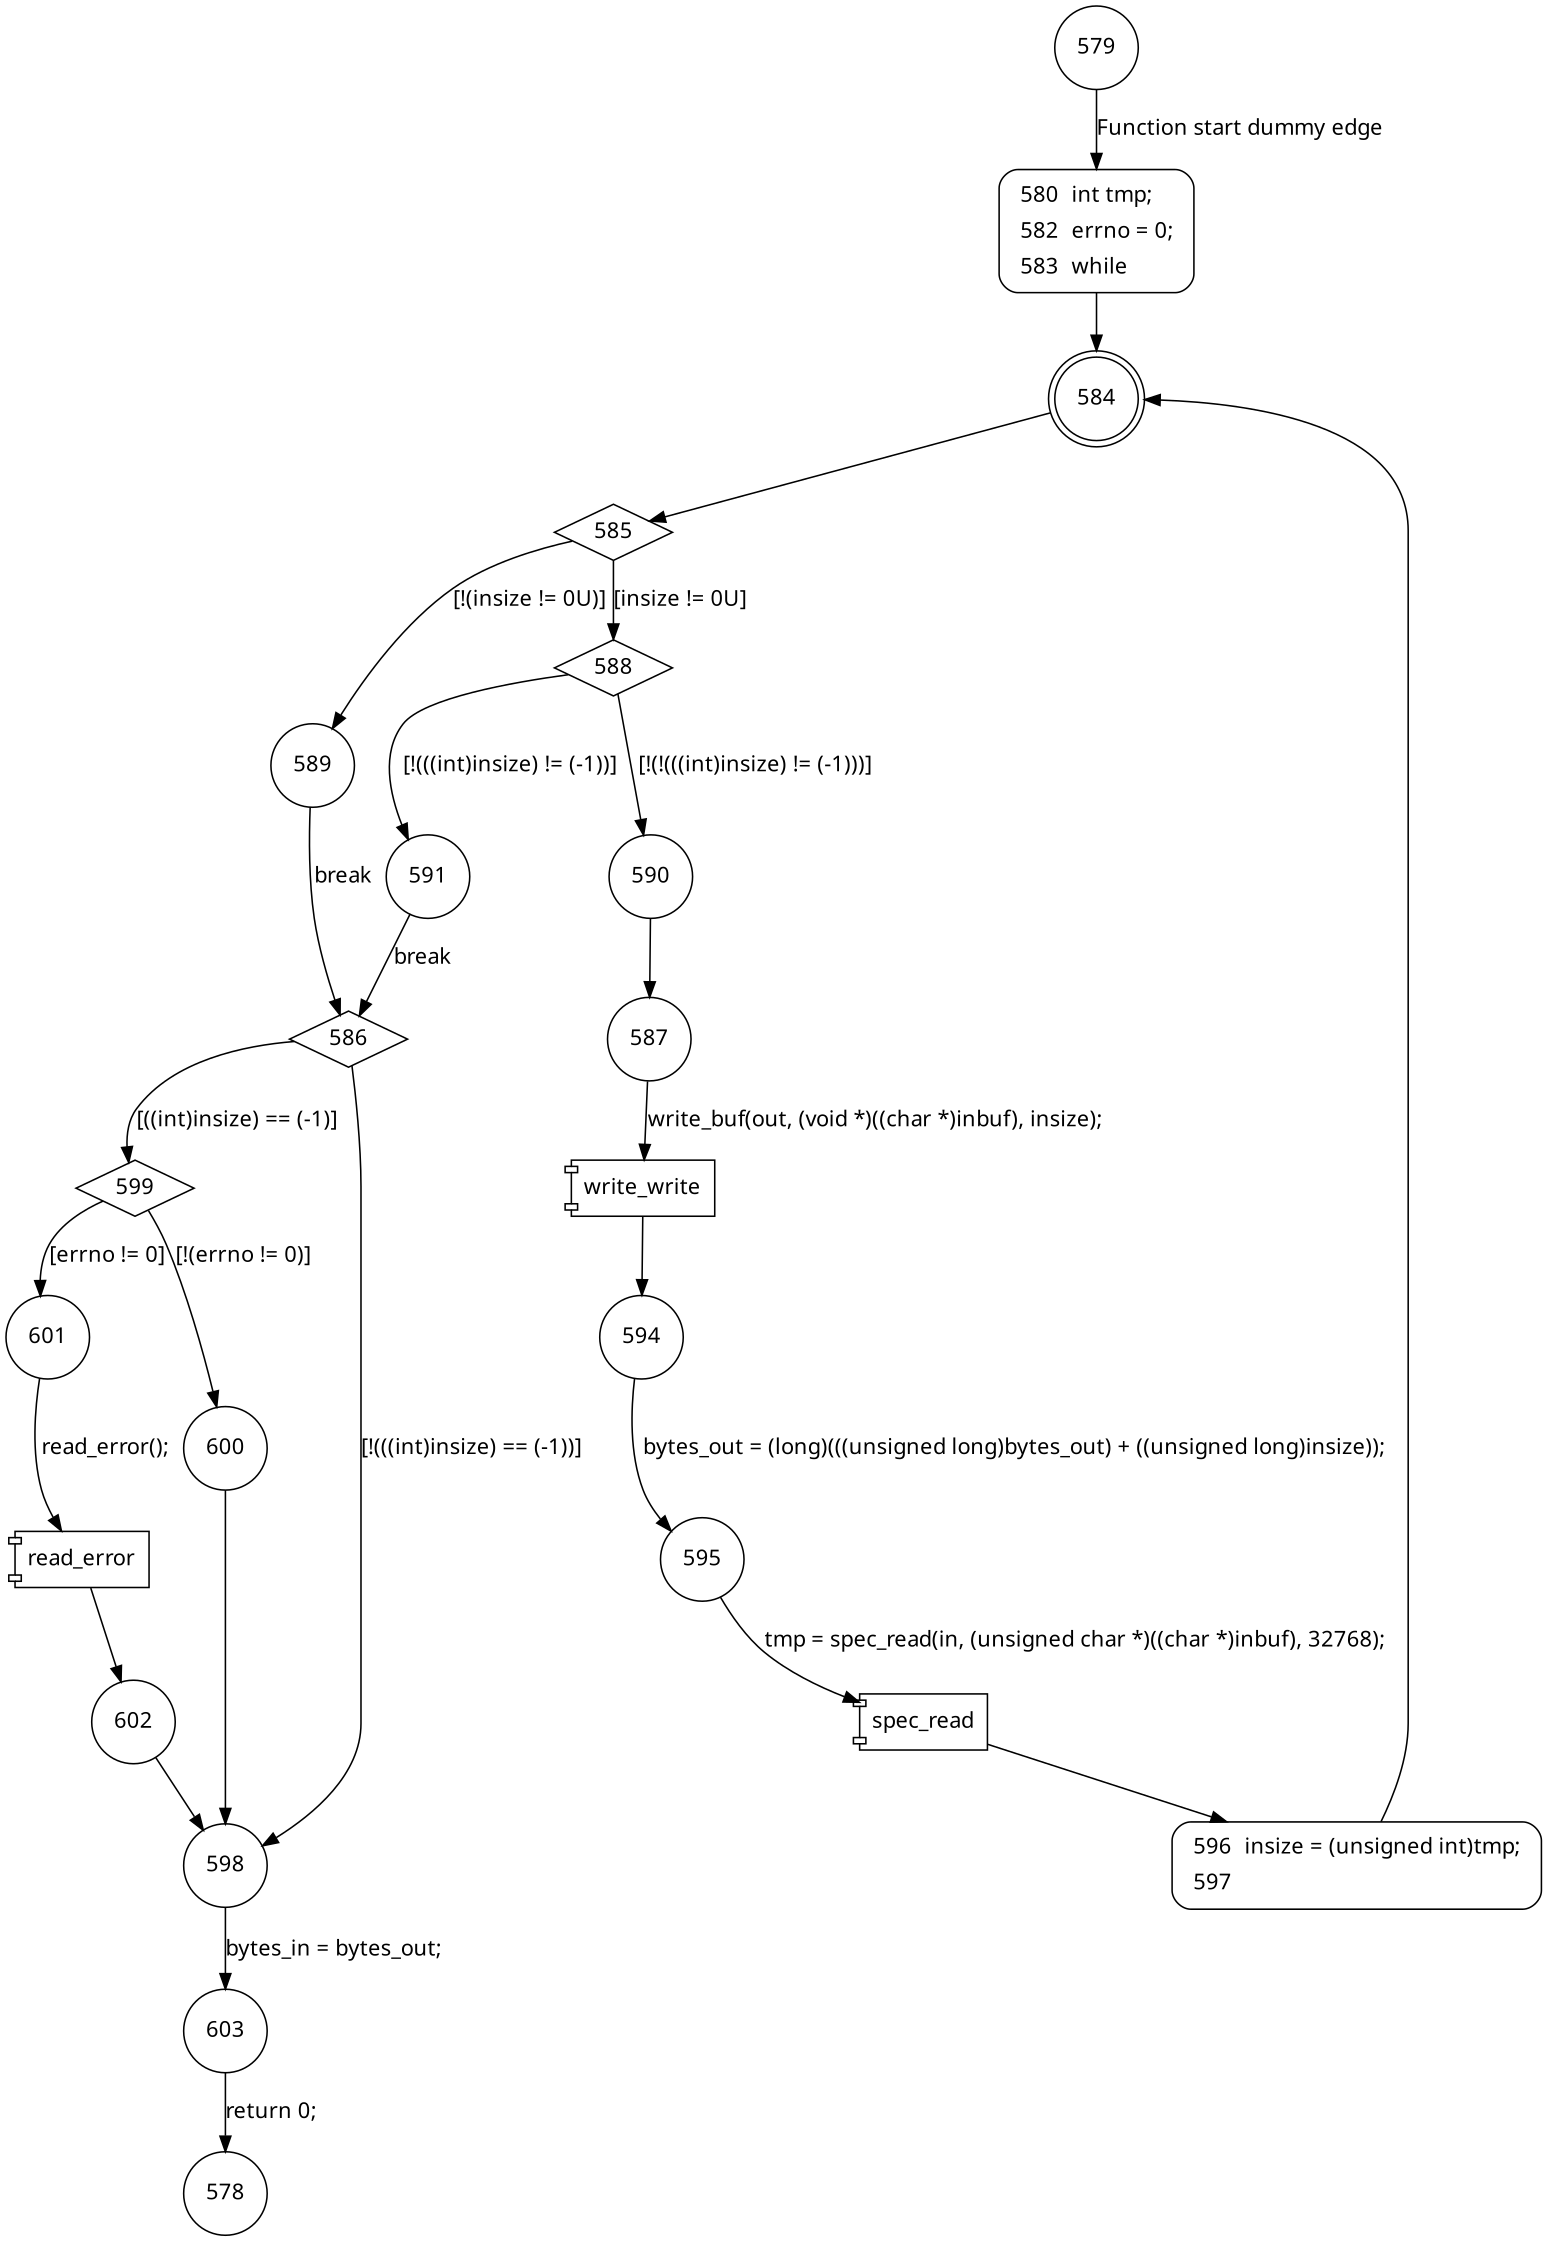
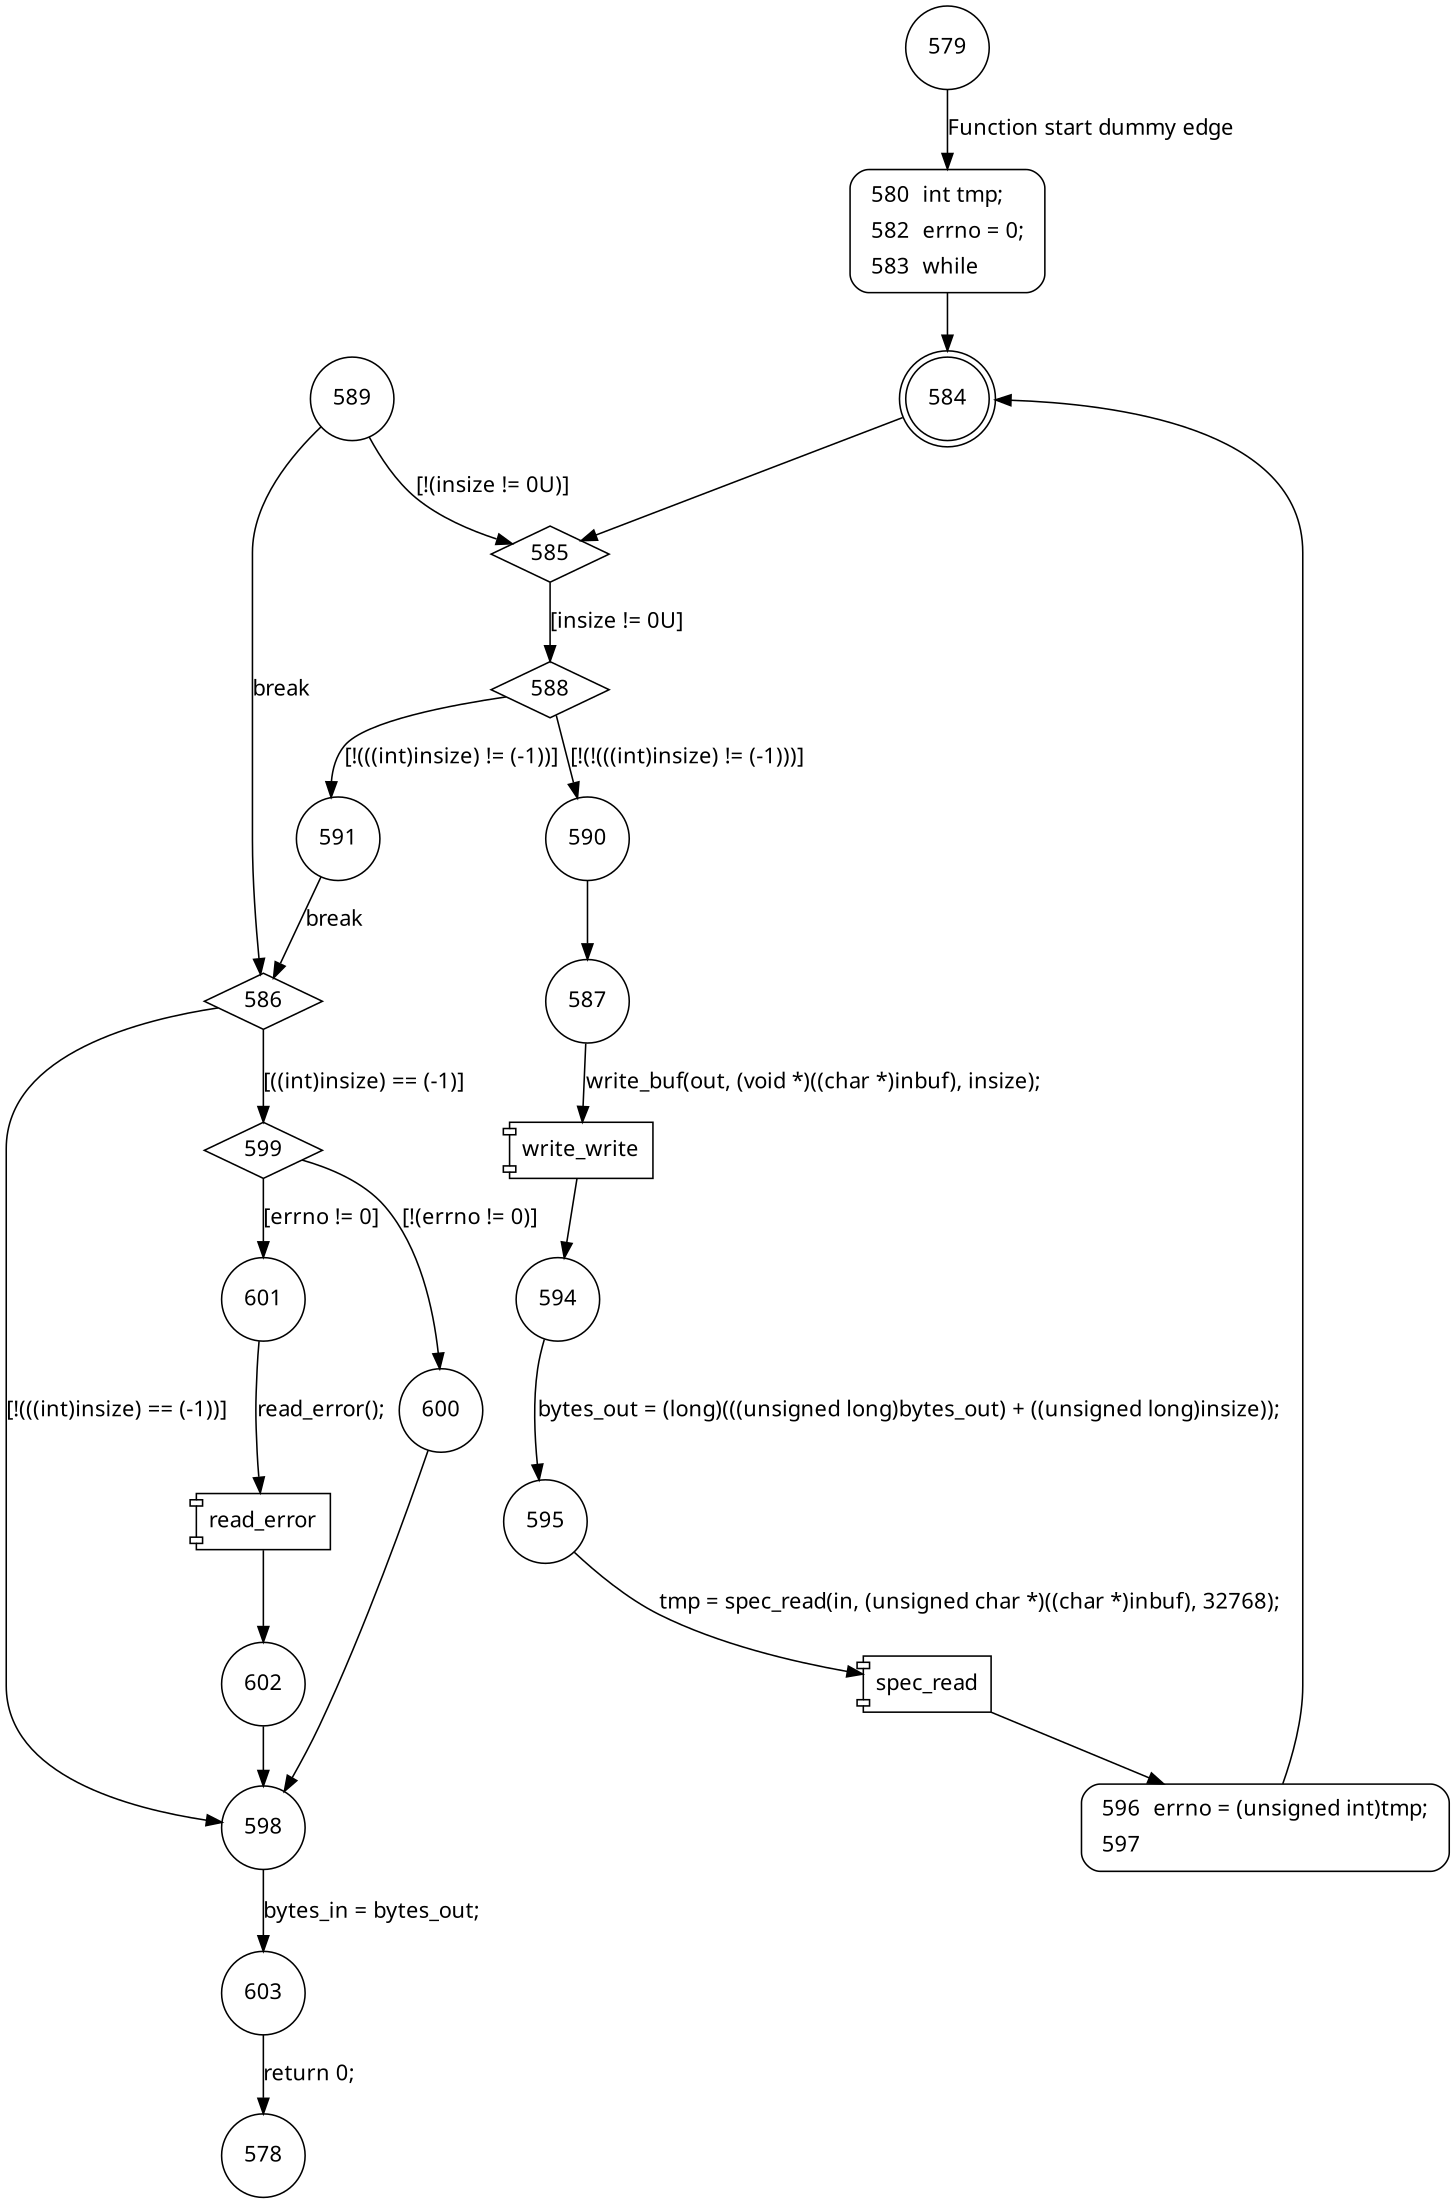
edge "585" -> "589": reversed
node "596": text "insize = (unsigned int)tmp;" -> "errno = (unsigned int)tmp;"
